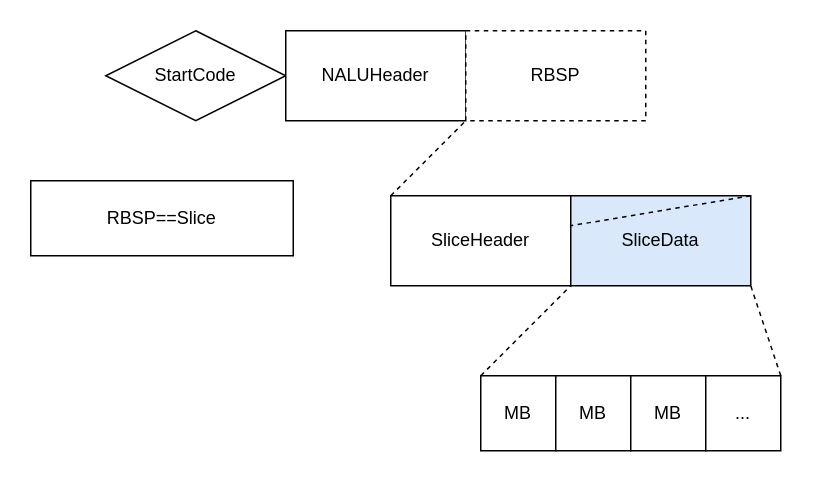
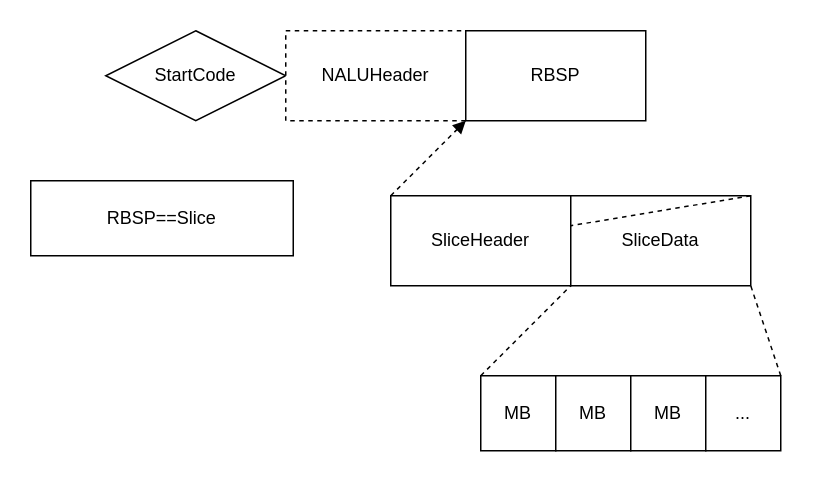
node "NALUHeader": style solid -> dashed
node "RBSP": style dashed -> solid
edge "RBSP" -- "SliceHeader": arrowhead none -> block
node "SliceData": fillcolor #dae8fc -> #ffffff
